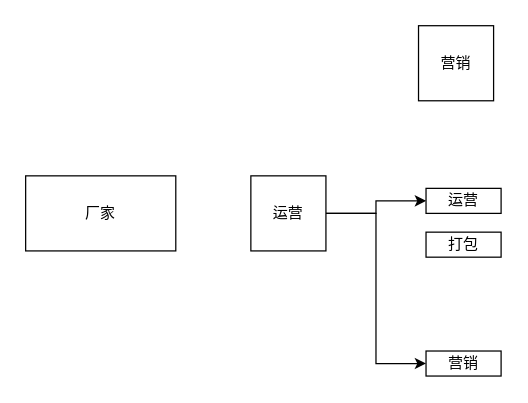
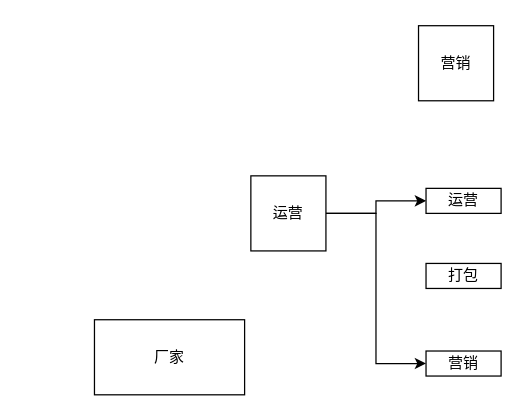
node "厂家": moved (101, 213) -> (169, 357)
node "打包": moved (463, 244) -> (463, 276)
